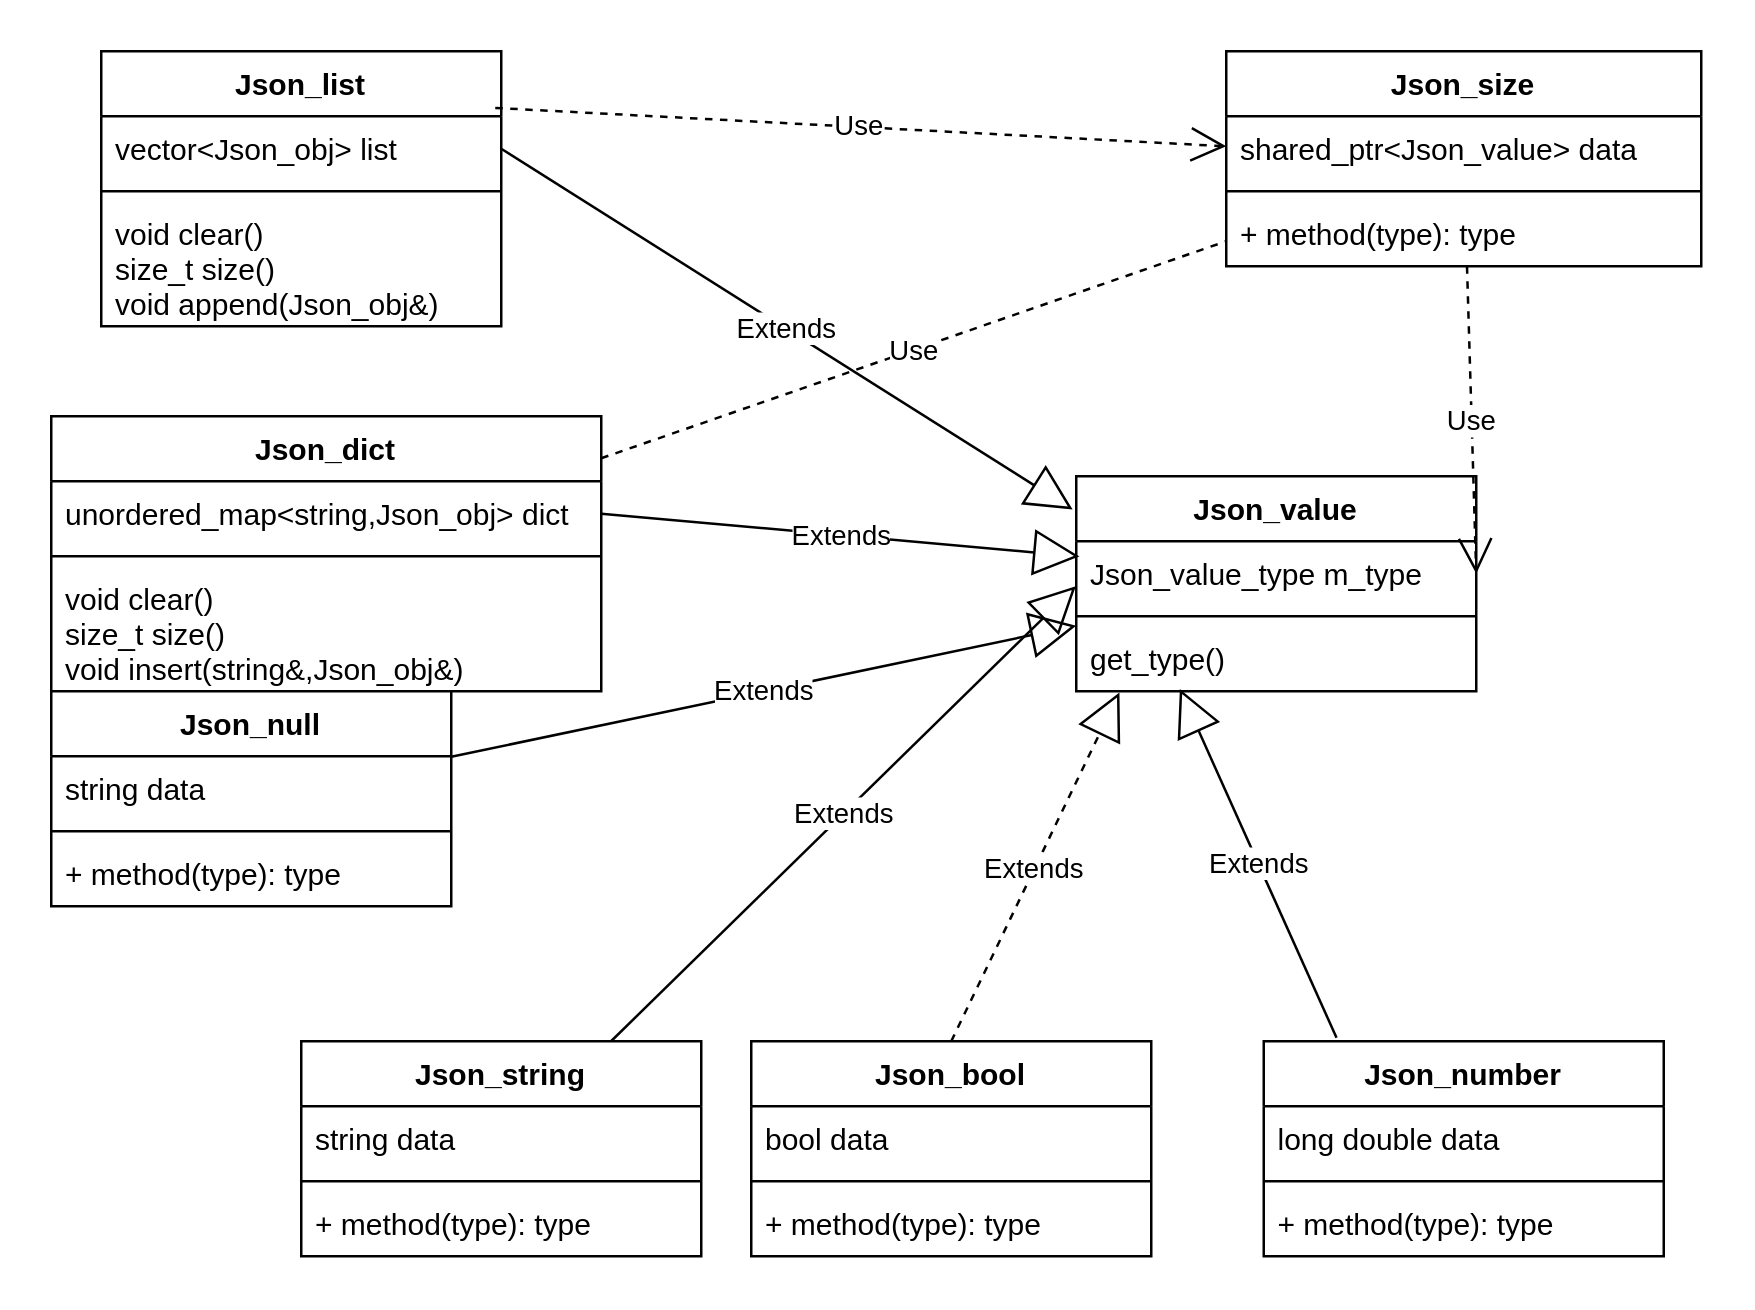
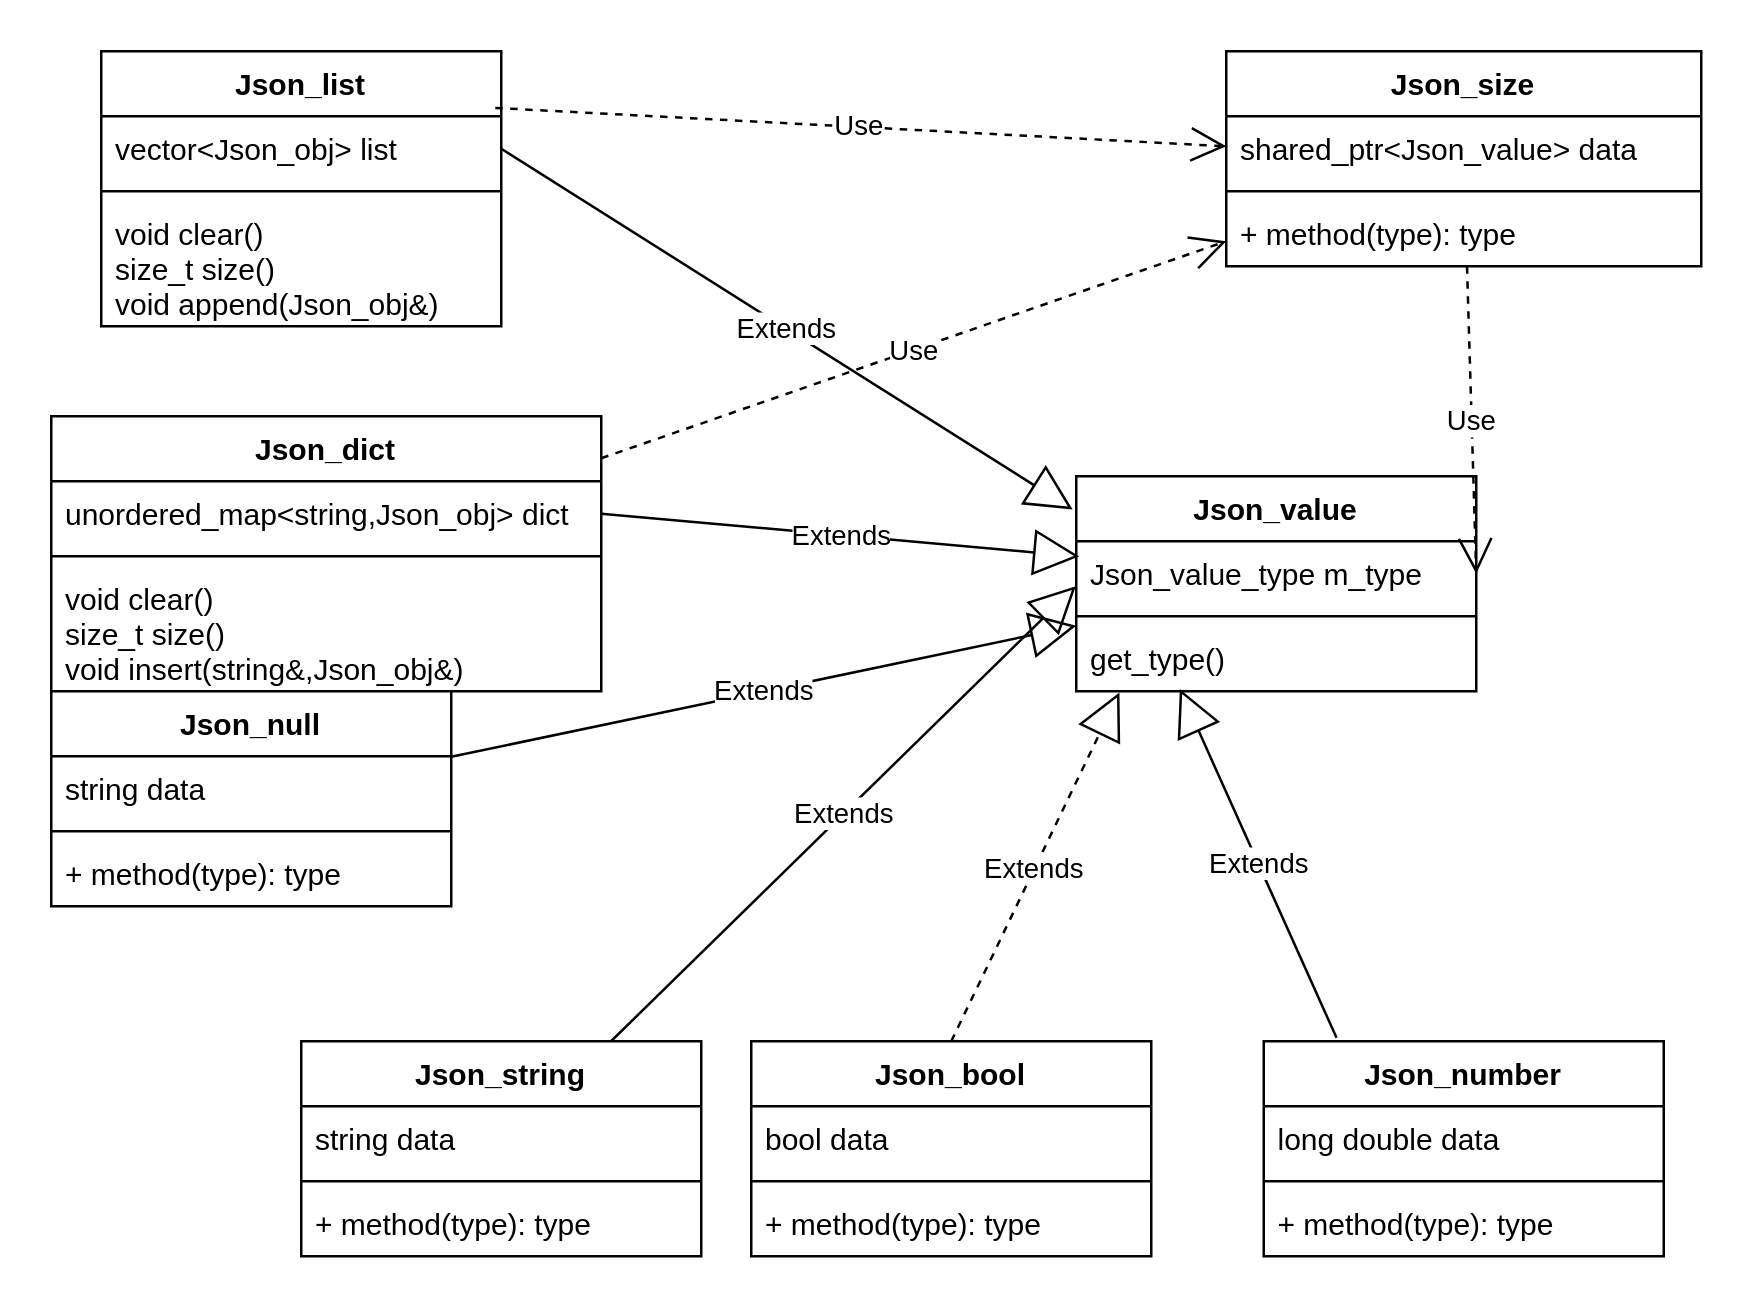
edge "Json_size" -- "Json_dict": arrowhead none -> open
